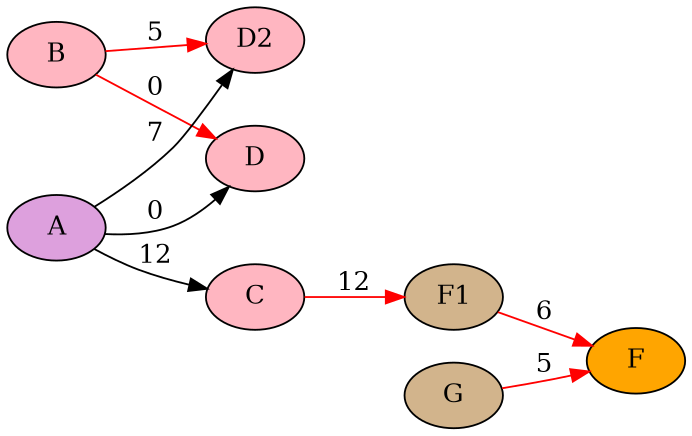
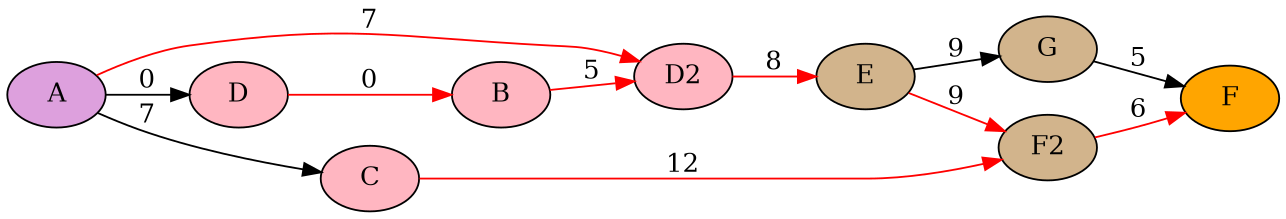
node "E": added
edge "B" -> "D": reversed
edge "A" -> "D2": color black -> red
edge "A" -> "C": label "12" -> "7"
node "F1": label "F1" -> "F2"
edge "G" -> "F": color red -> black
